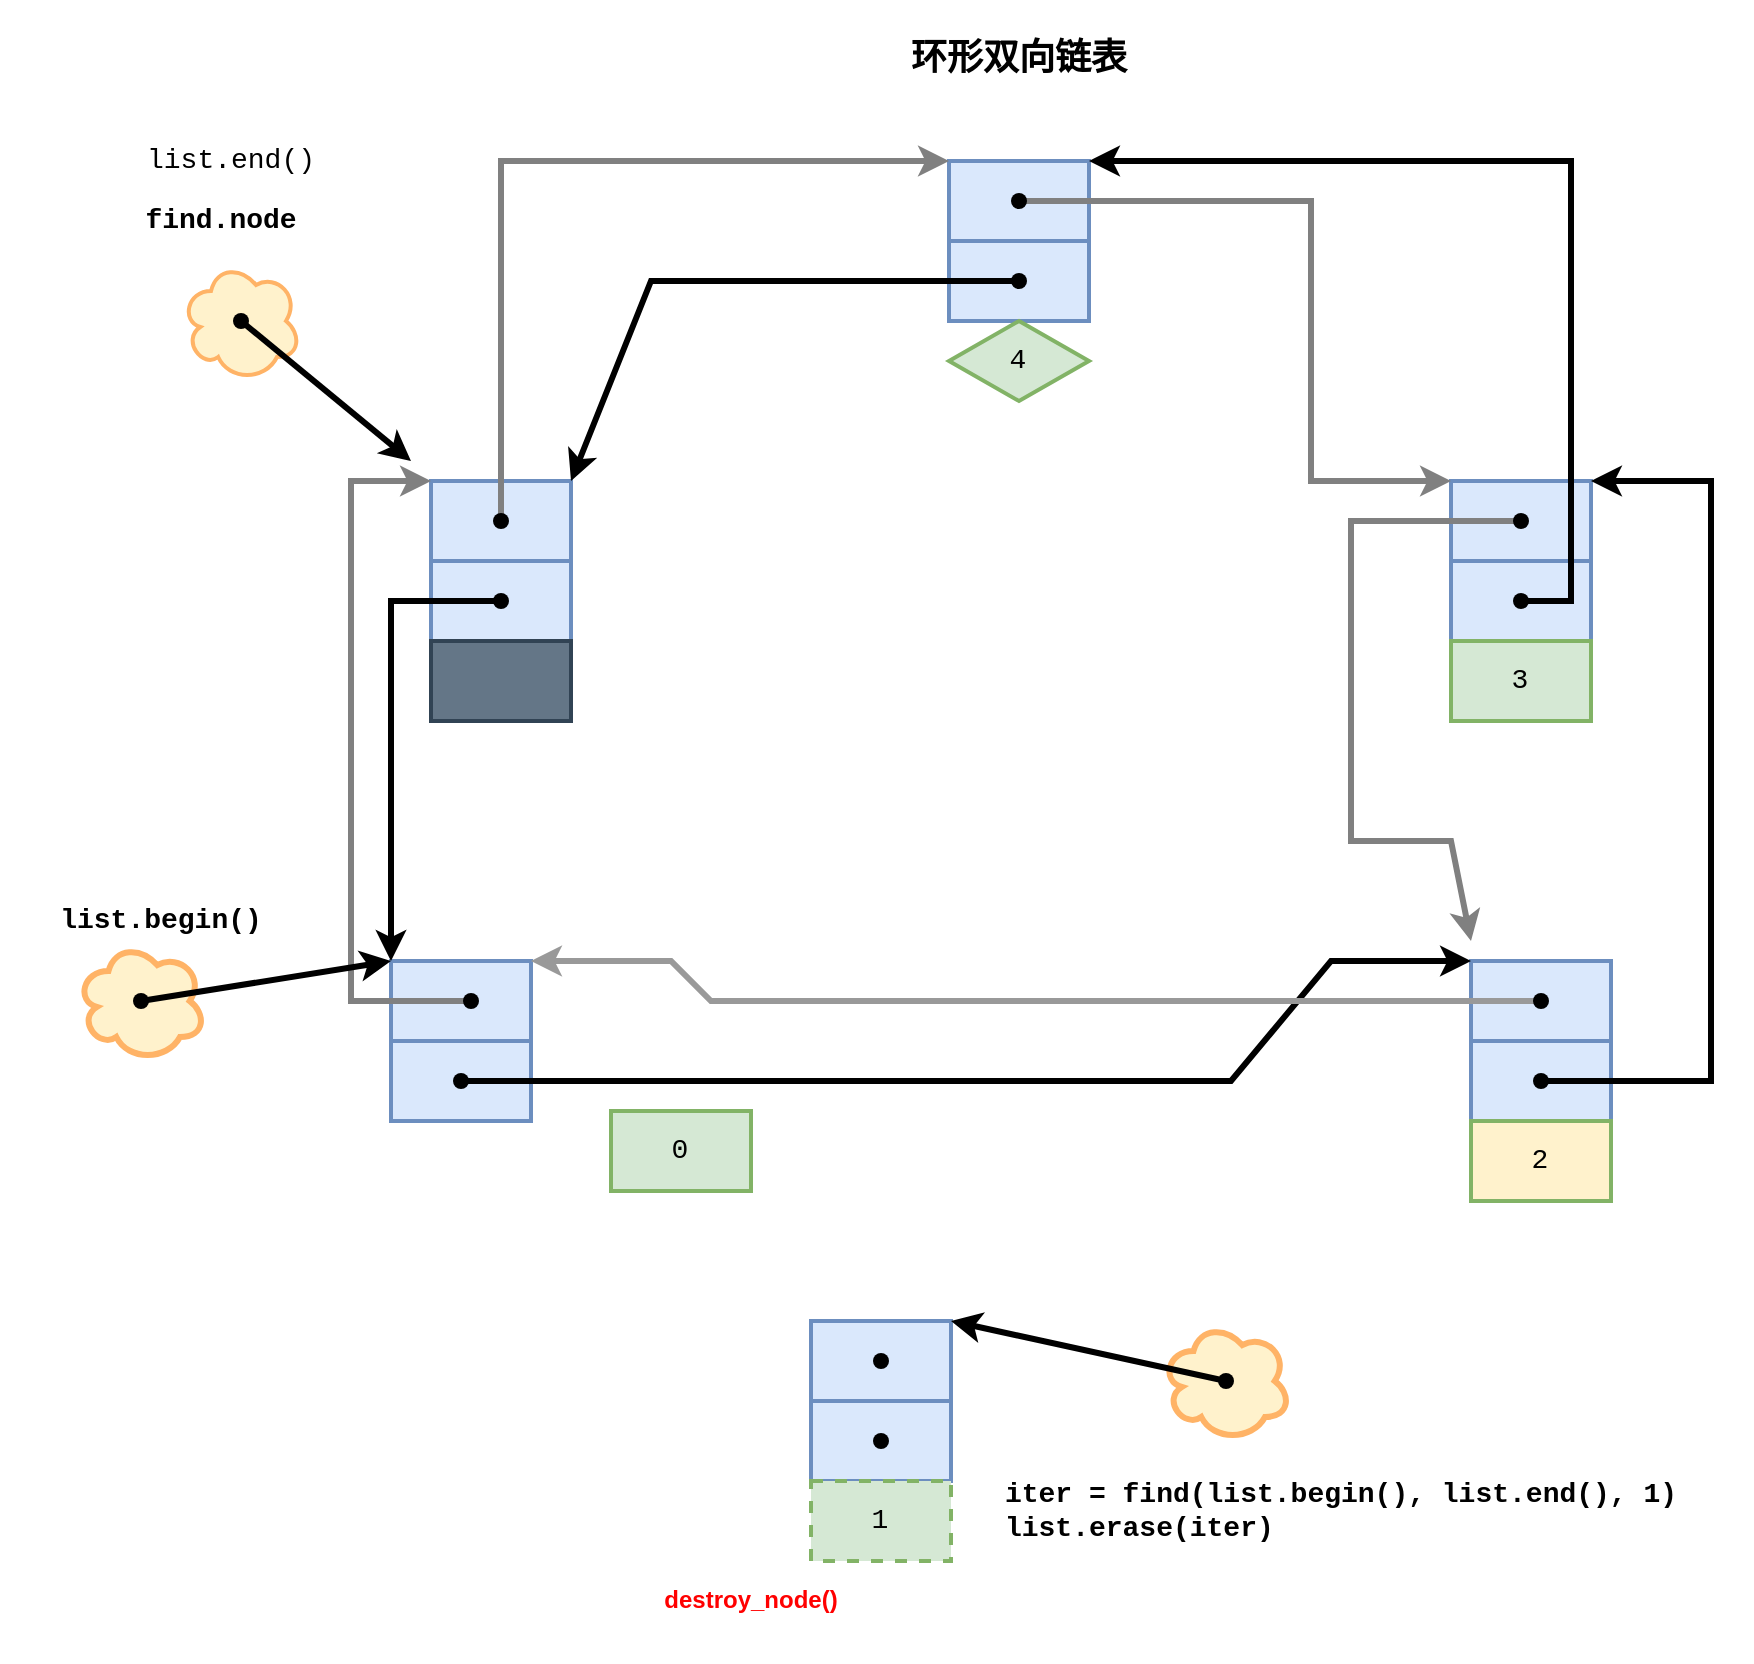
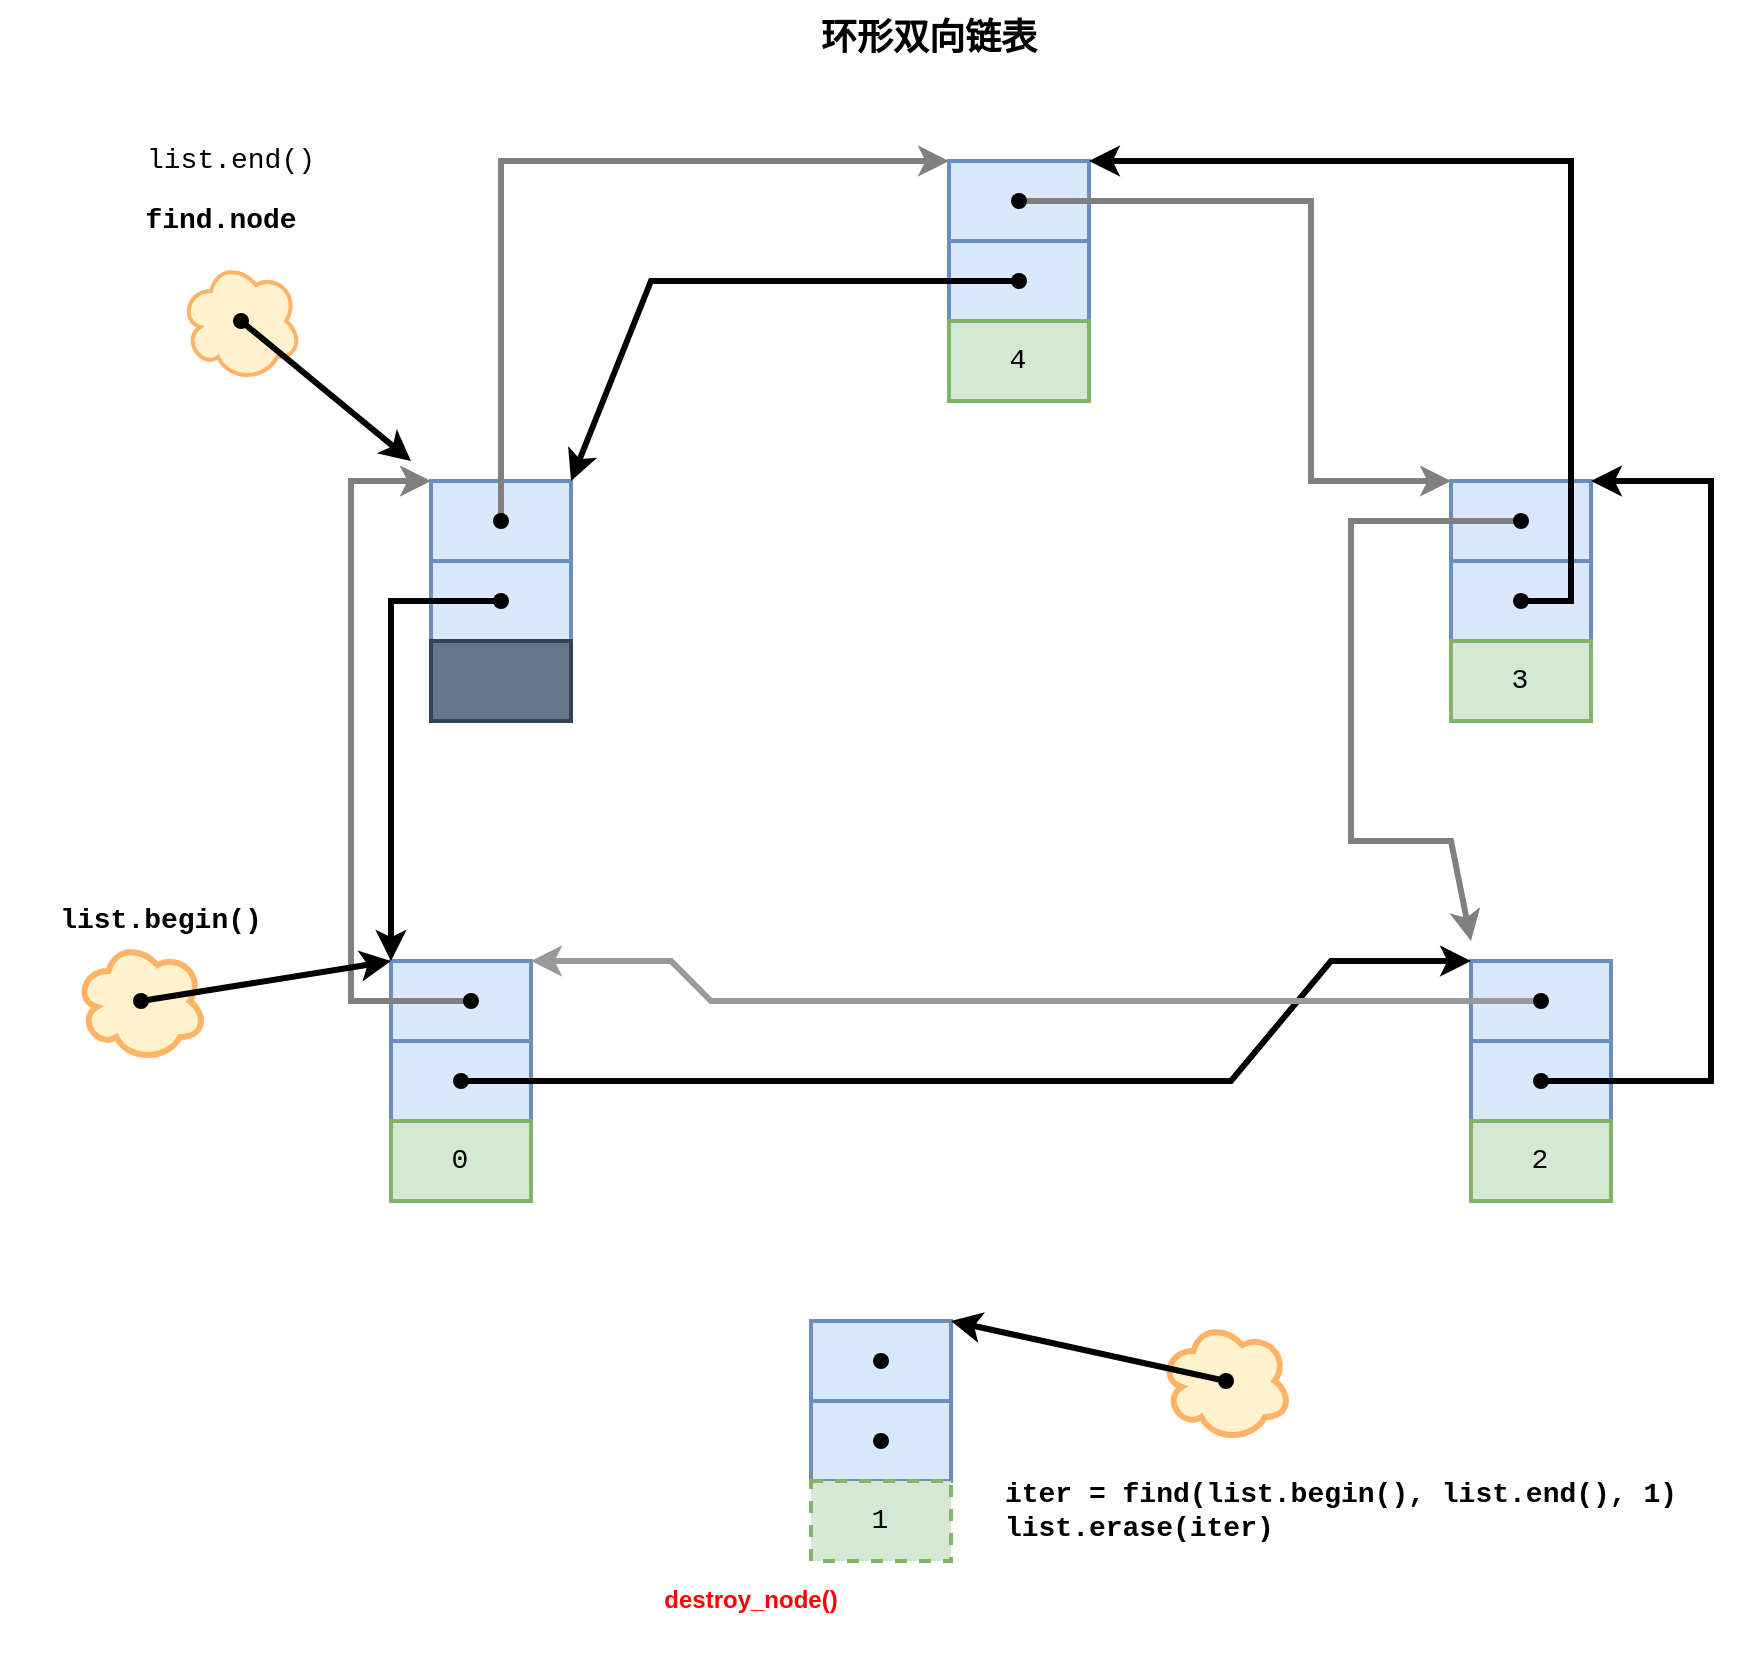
node "环形双向链表": moved (1019, 61) -> (929, 41)
node "4": shape diamond -> rectangle
node "0": moved (681, 1151) -> (461, 1161)
node "2": fillcolor #fff2cc -> #d5e8d4
